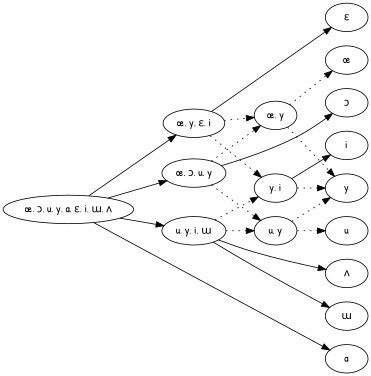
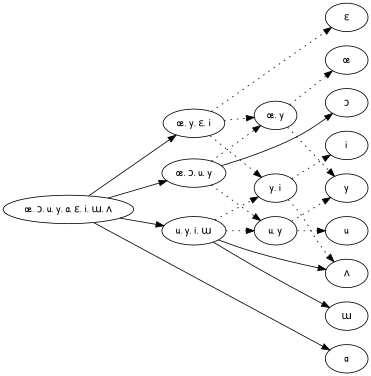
edge "œ, y, ɛ, i" -> "ɛ": style solid -> dotted
edge "y, i" -> "i": style solid -> dotted
edge "y, i" -> "y": now "y, i" -> "ʌ"
